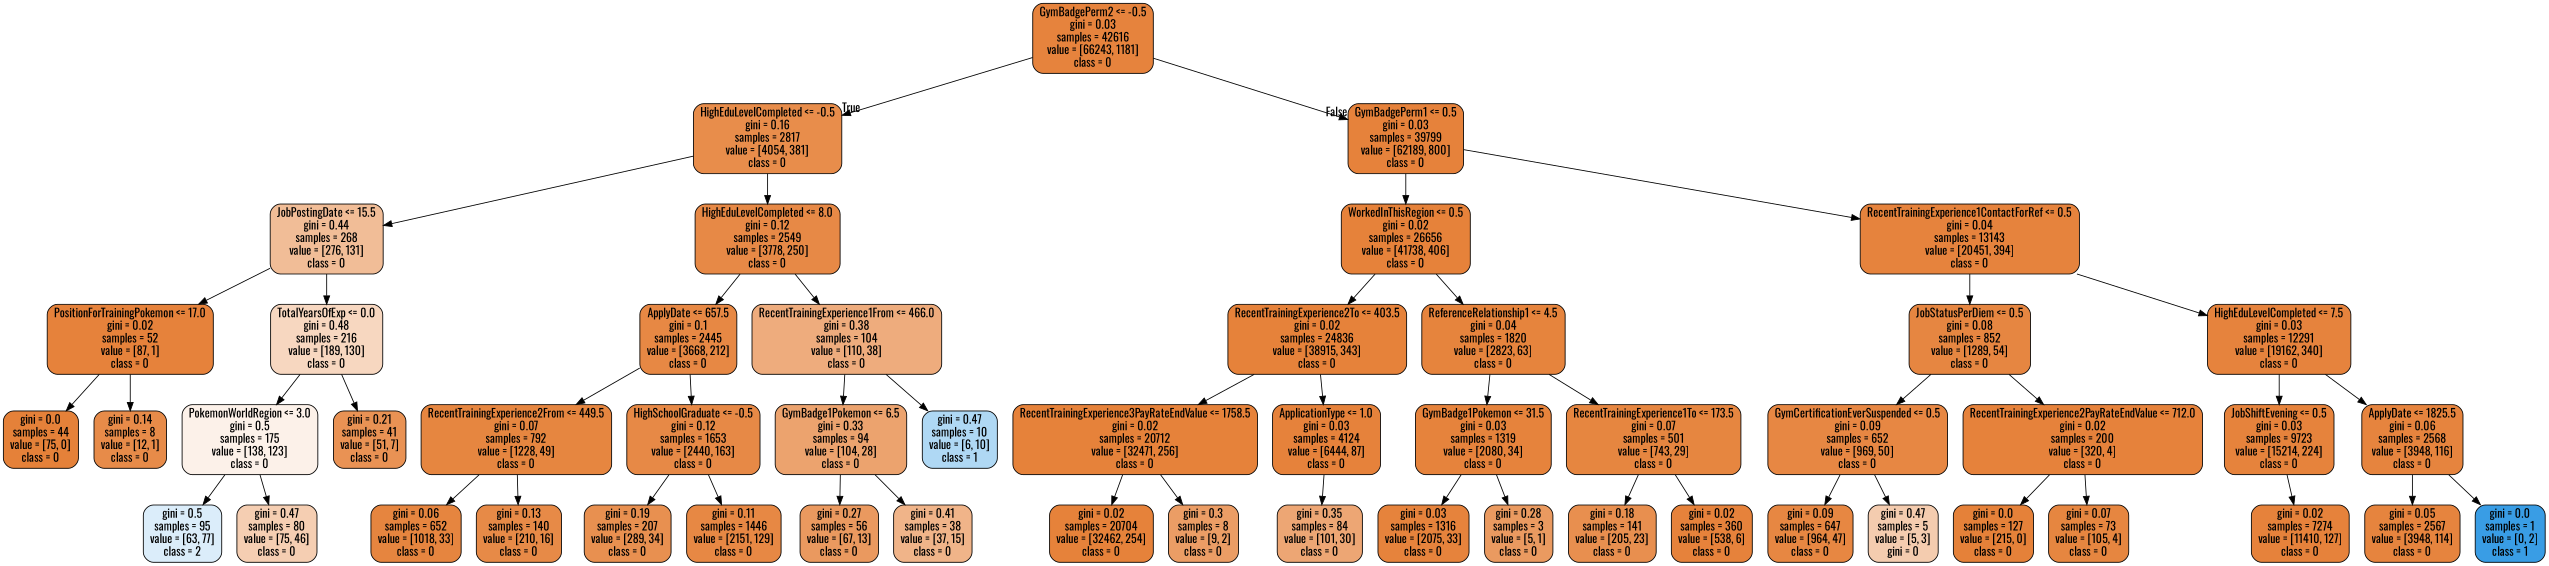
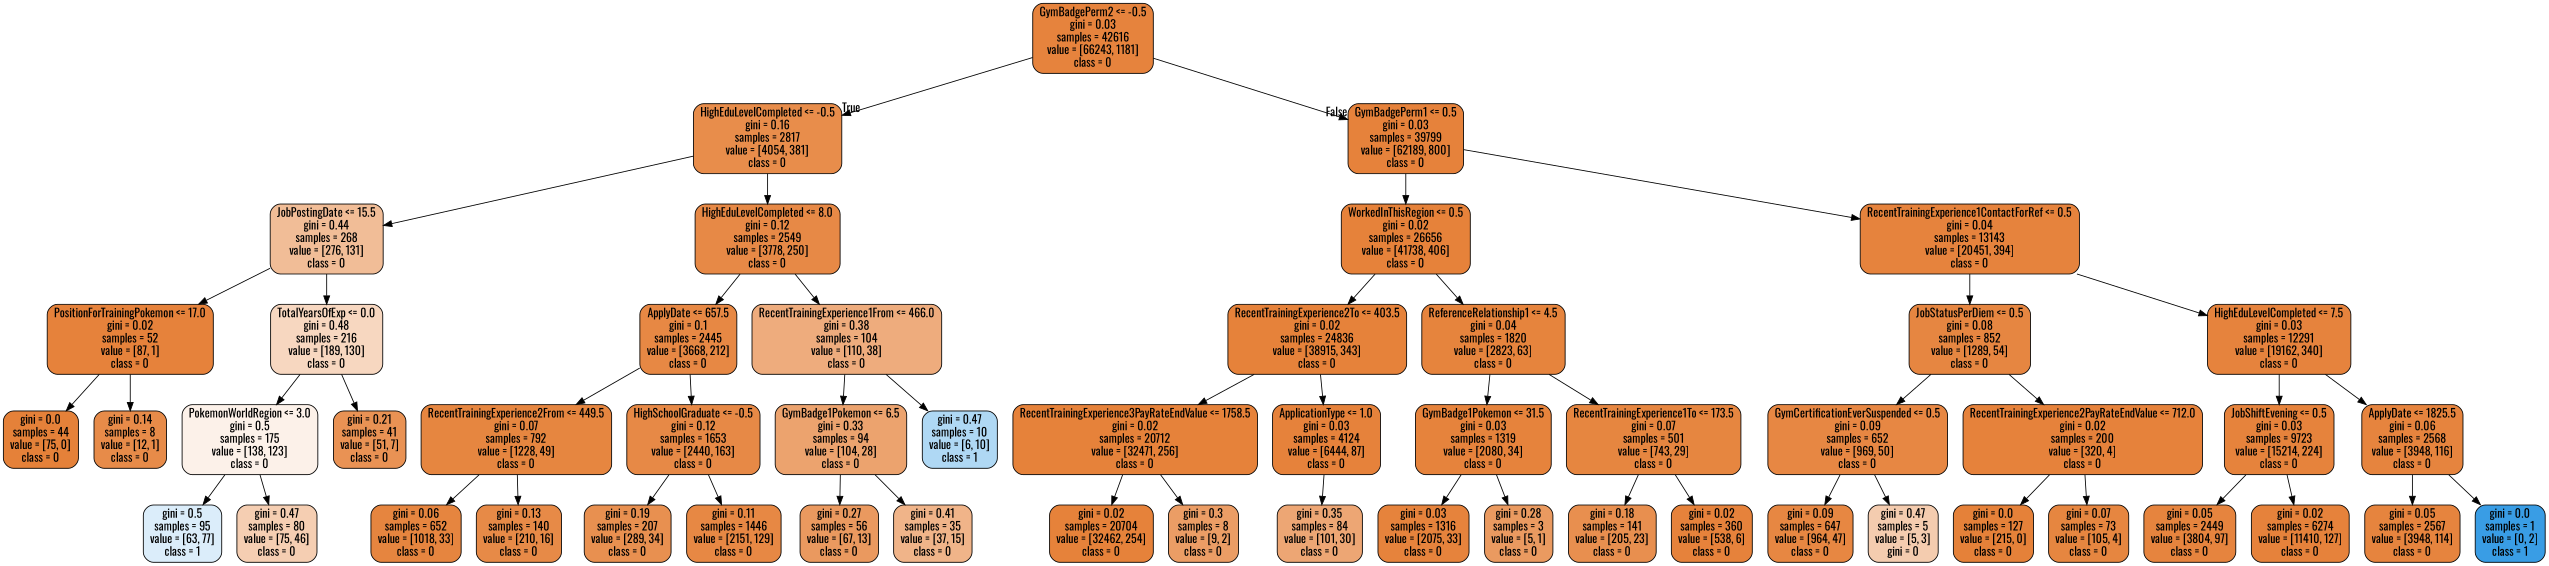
node "gini = 0.5 samples = 95 value = [63, 77] class = 2": label "gini = 0.5 samples = 95 value = [63, 77] class = 2" -> "gini = 0.5 samples = 95 value = [63, 77] class = 1"
node "gini = 0.41 samples = 38 value = [37, 15] class = 0": label "gini = 0.41 samples = 38 value = [37, 15] class = 0" -> "gini = 0.41 samples = 35 value = [37, 15] class = 0"
node "gini = 0.05 samples = 2449 value = [3804, 97] class = 0": added
node "gini = 0.02 samples = 7274 value = [11410, 127] class = 0": label "gini = 0.02 samples = 7274 value = [11410, 127] class = 0" -> "gini = 0.02 samples = 6274 value = [11410, 127] class = 0"
